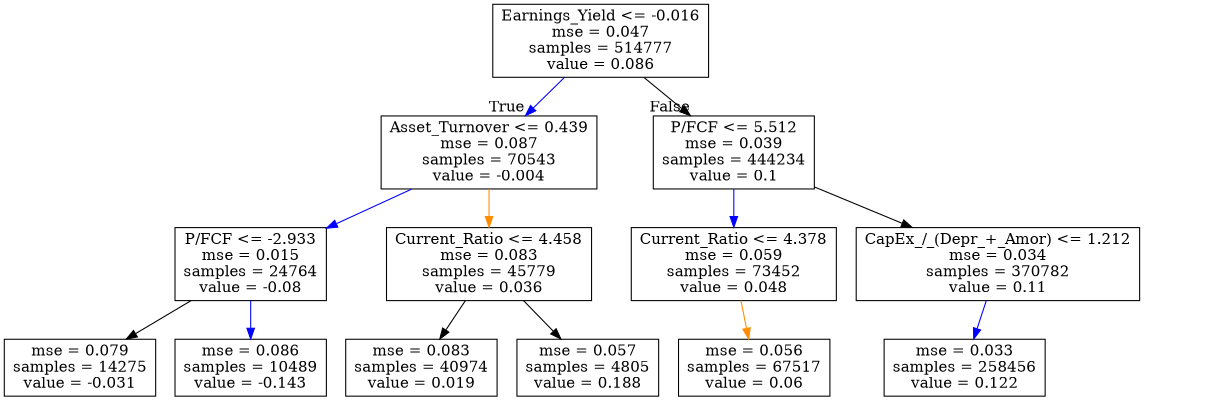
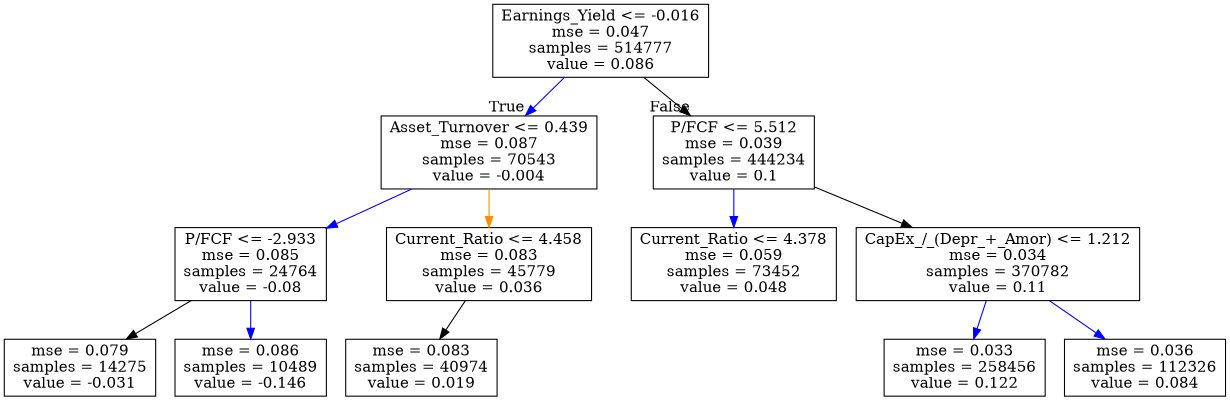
node "P/FCF <= -2.933 mse = 0.015 samples = 24764 value = -0.08": label "P/FCF <= -2.933 mse = 0.015 samples = 24764 value = -0.08" -> "P/FCF <= -2.933 mse = 0.085 samples = 24764 value = -0.08"
node "mse = 0.086 samples = 10489 value = -0.143": label "mse = 0.086 samples = 10489 value = -0.143" -> "mse = 0.086 samples = 10489 value = -0.146"
node "mse = 0.057 samples = 4805 value = 0.188": removed
node "mse = 0.056 samples = 67517 value = 0.06": removed
node "mse = 0.036 samples = 112326 value = 0.084": added
